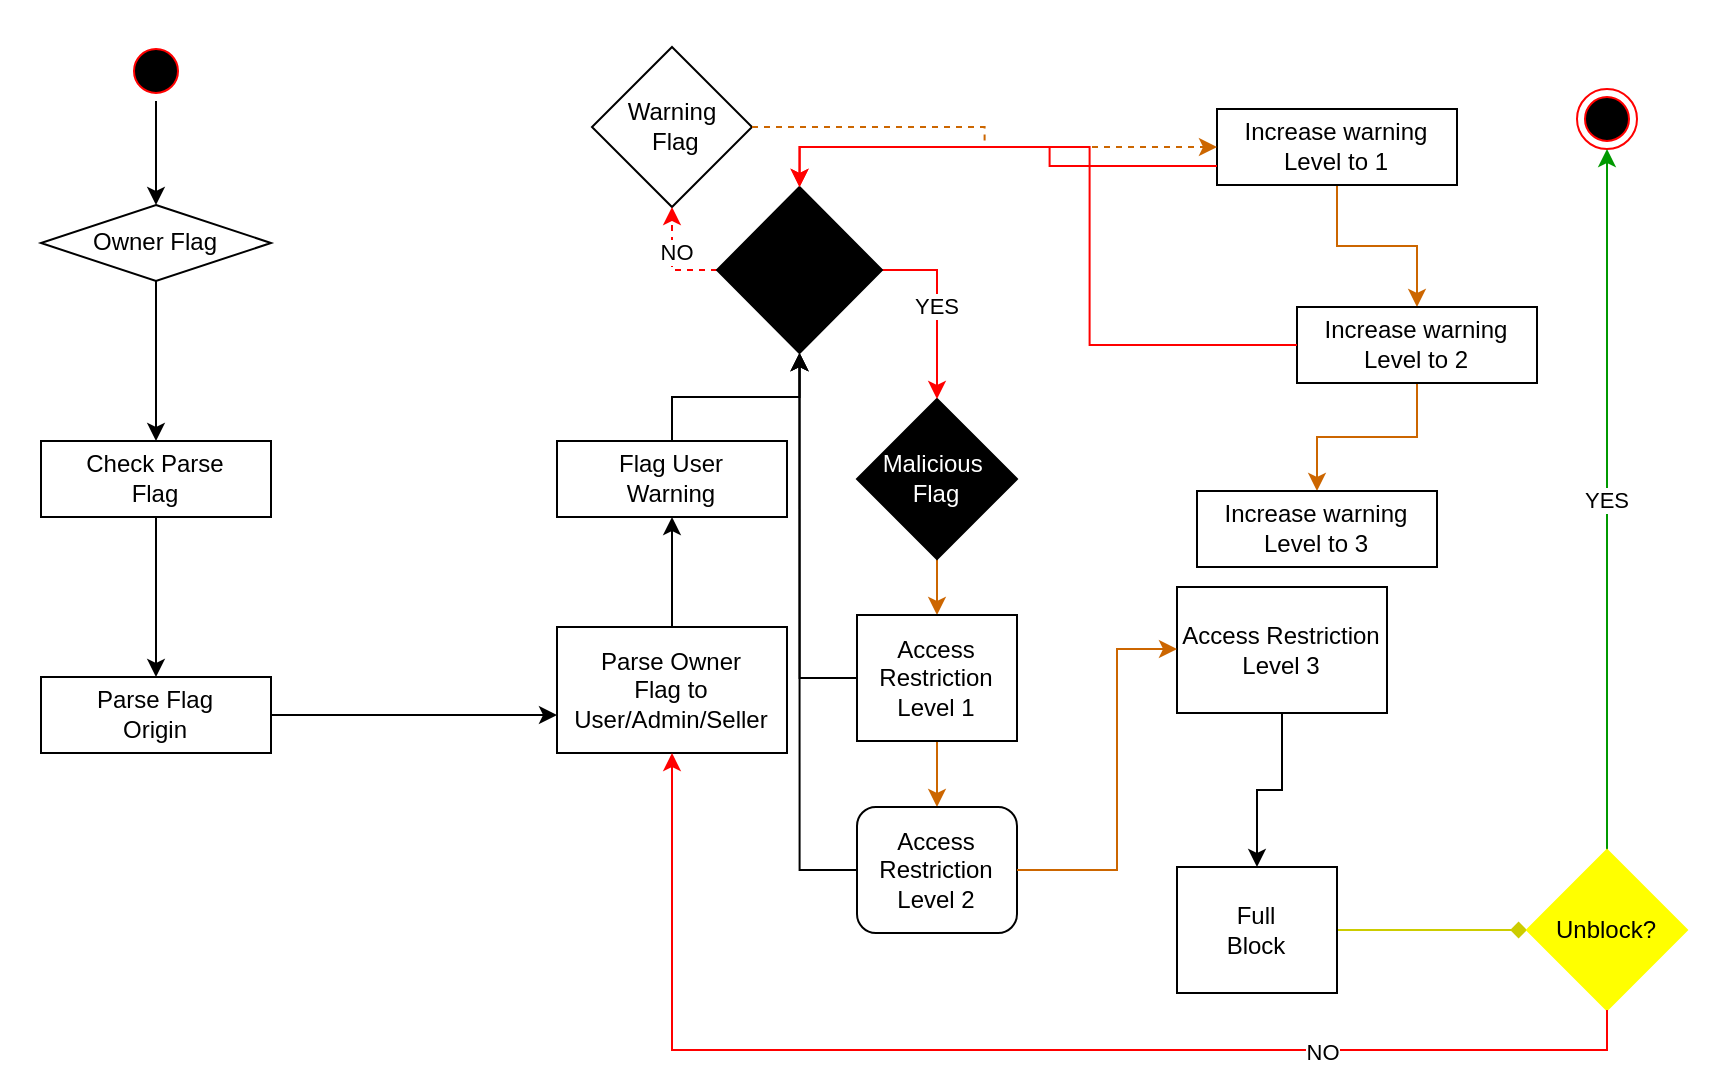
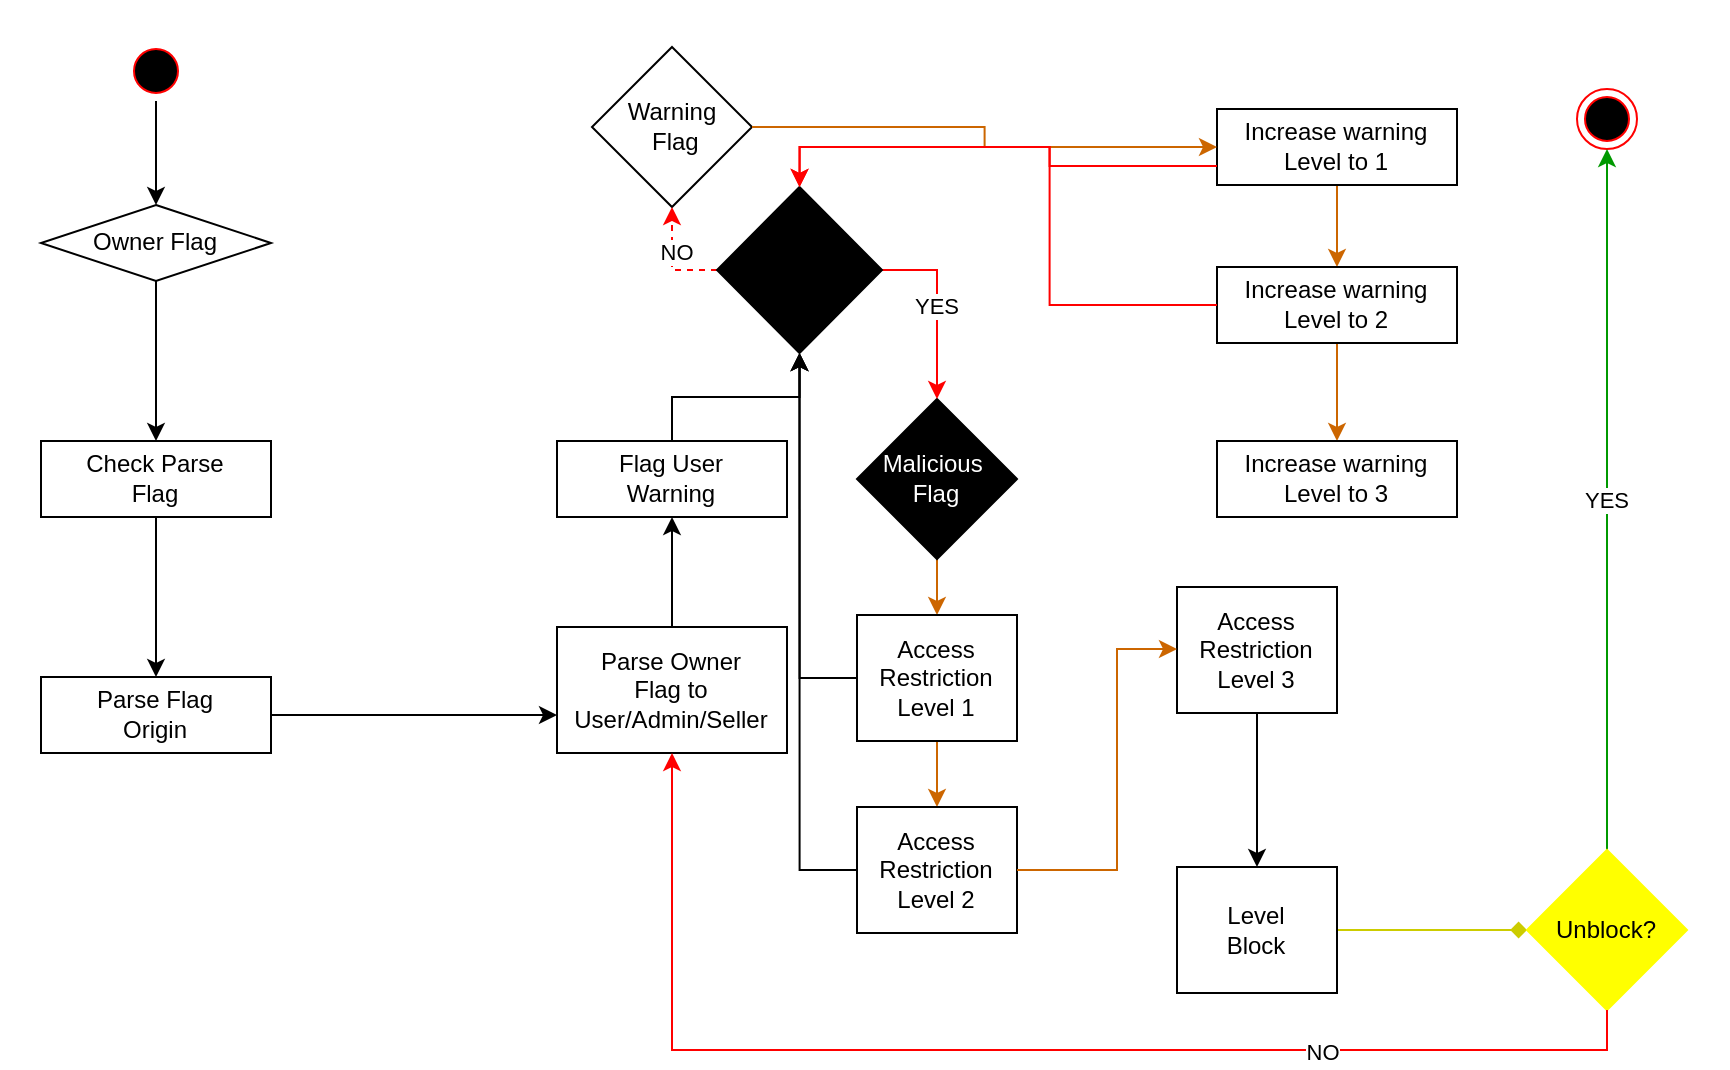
edge "Warning Flag" -> "Increase warning Level to 1": style dashed -> solid
node "Increase warning Level to 2": moved (1417, 345) -> (1337, 305)
node "Increase warning Level to 3": moved (1317, 529) -> (1337, 479)
node "Access Restriction Level 3": size 210x126 -> 160x126
node "Access Restriction Level 2": shape rounded rectangle -> rectangle
node "Full Block": label "Full Block" -> "Level Block"
